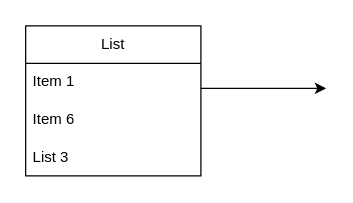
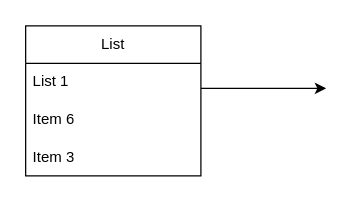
node "Item 1": label "Item 1" -> "List 1"
node "List 3": label "List 3" -> "Item 3"
